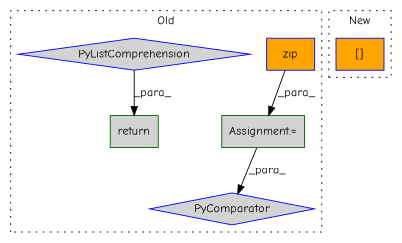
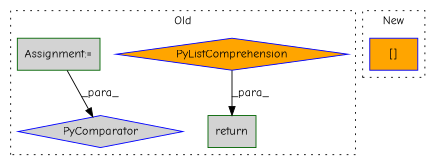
node "PyListComprehension": fillcolor lightgrey -> orange
node "zip": removed
